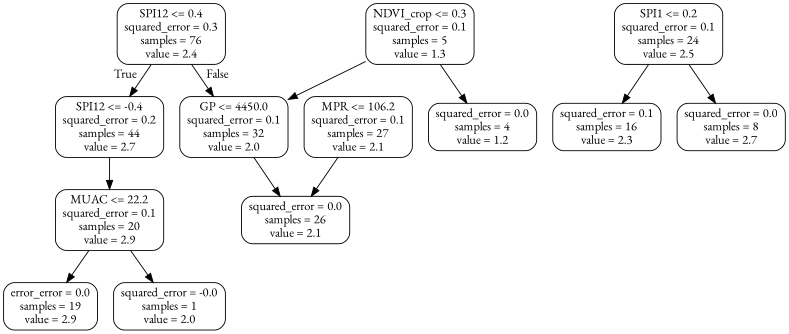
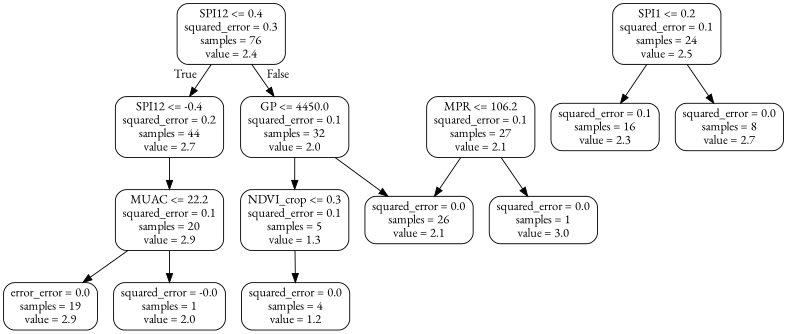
edge "NDVI_crop <= 0.3 squared_error = 0.1 samples = 5 value = 1.3" -> "GP <= 4450.0 squared_error = 0.1 samples = 32 value = 2.0": reversed
node "squared_error = 0.0 samples = 1 value = 3.0": added
